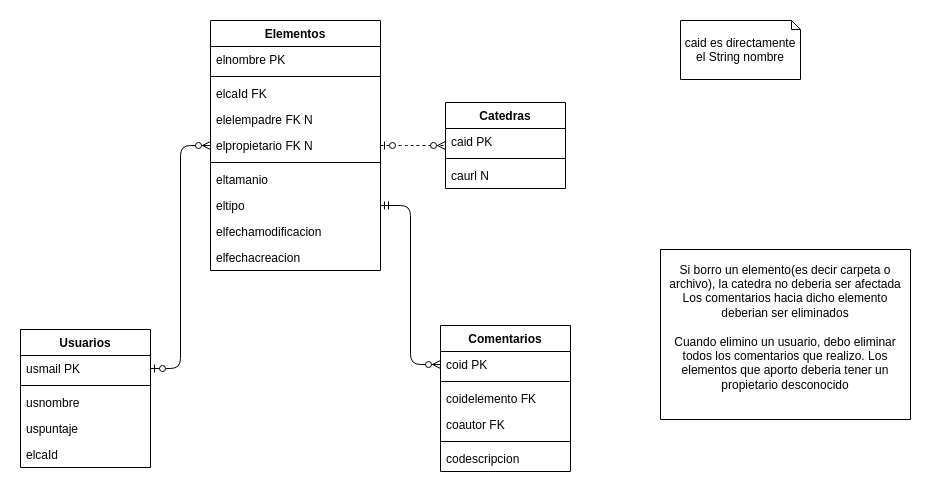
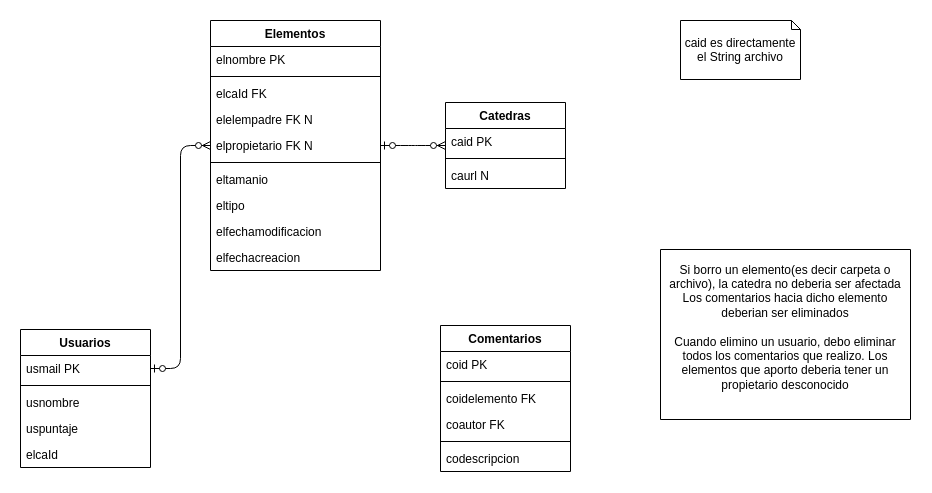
node "caid es directamente el String nombre": label "caid es directamente el String nombre" -> "caid es directamente el String archivo"
edge "Elementos" -- "Catedras": style dashed -> solid
edge "eltipo" -- "coid PK": removed
